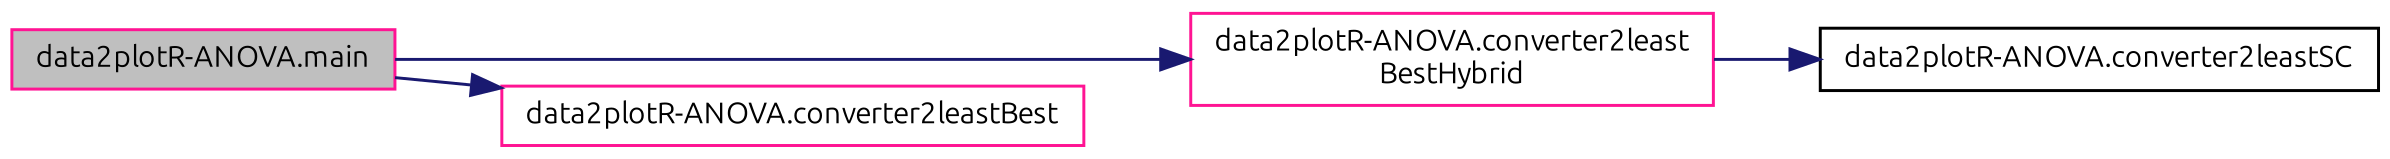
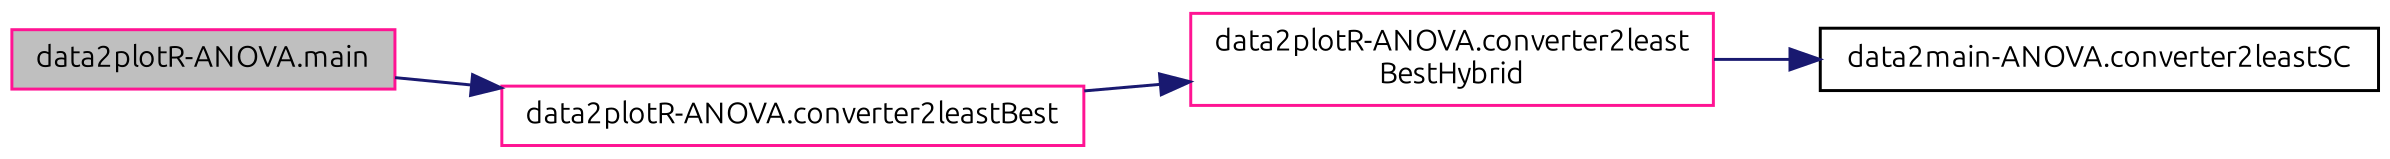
edge "data2plotR-ANOVA.main" -> "data2plotR-ANOVA.converter2least BestHybrid": now "data2plotR-ANOVA.converter2leastBest" -> "data2plotR-ANOVA.converter2least BestHybrid"
node "data2plotR-ANOVA.converter2leastSC": label "data2plotR-ANOVA.converter2leastSC" -> "data2main-ANOVA.converter2leastSC"
